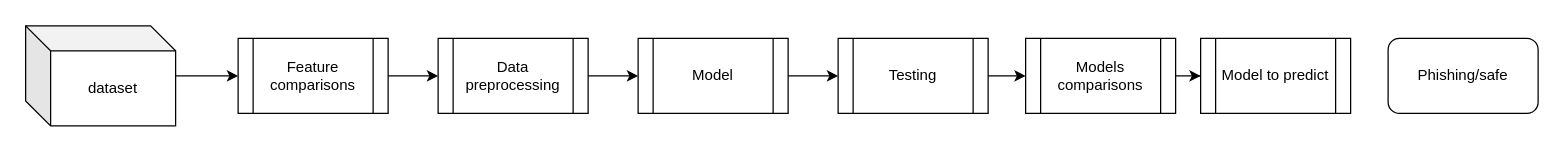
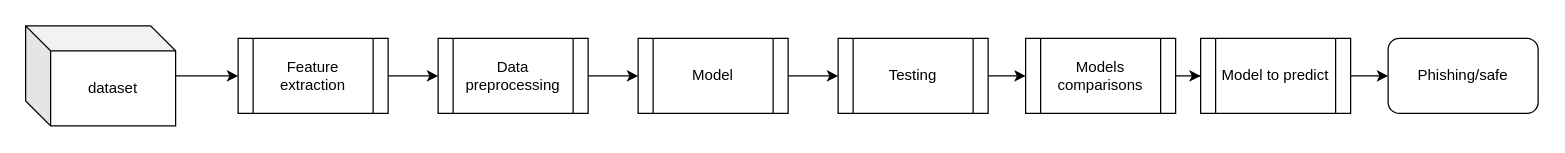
node "Feature comparisons": label "Feature comparisons" -> "Feature extraction"
edge "Model to predict" -> "Phishing/safe": added
